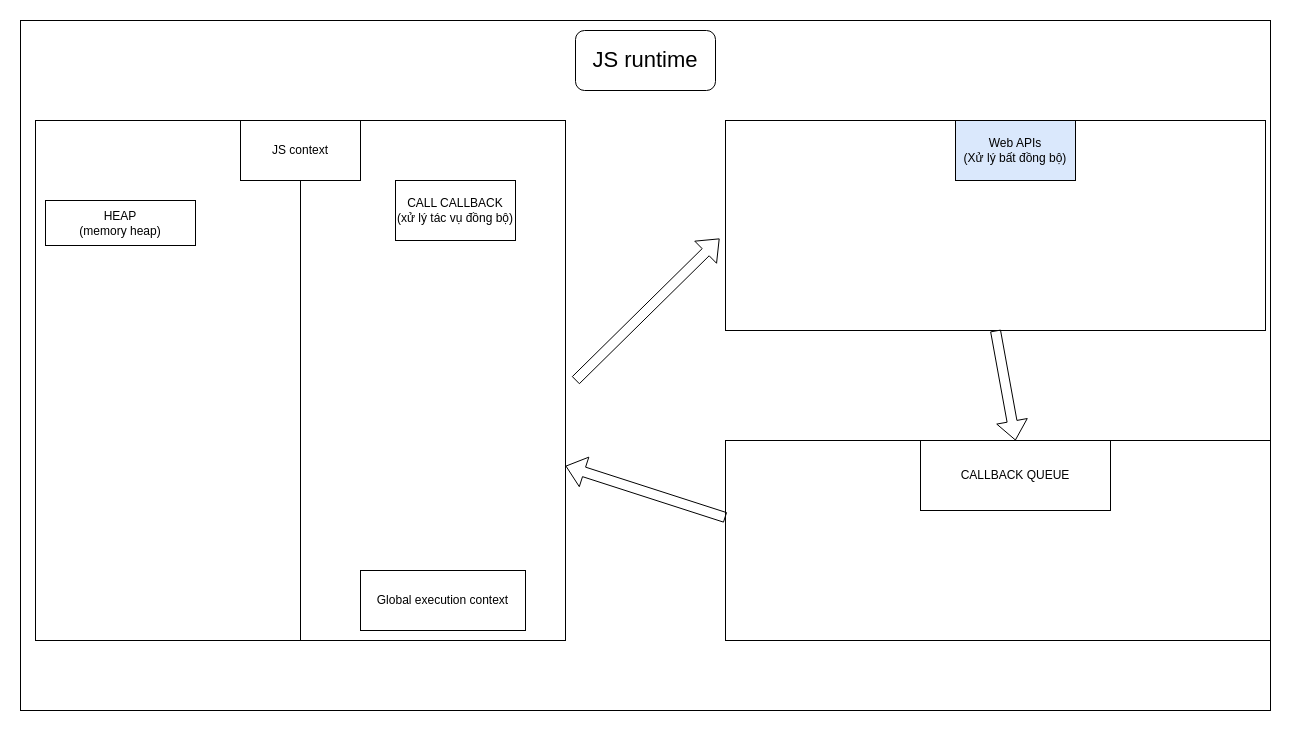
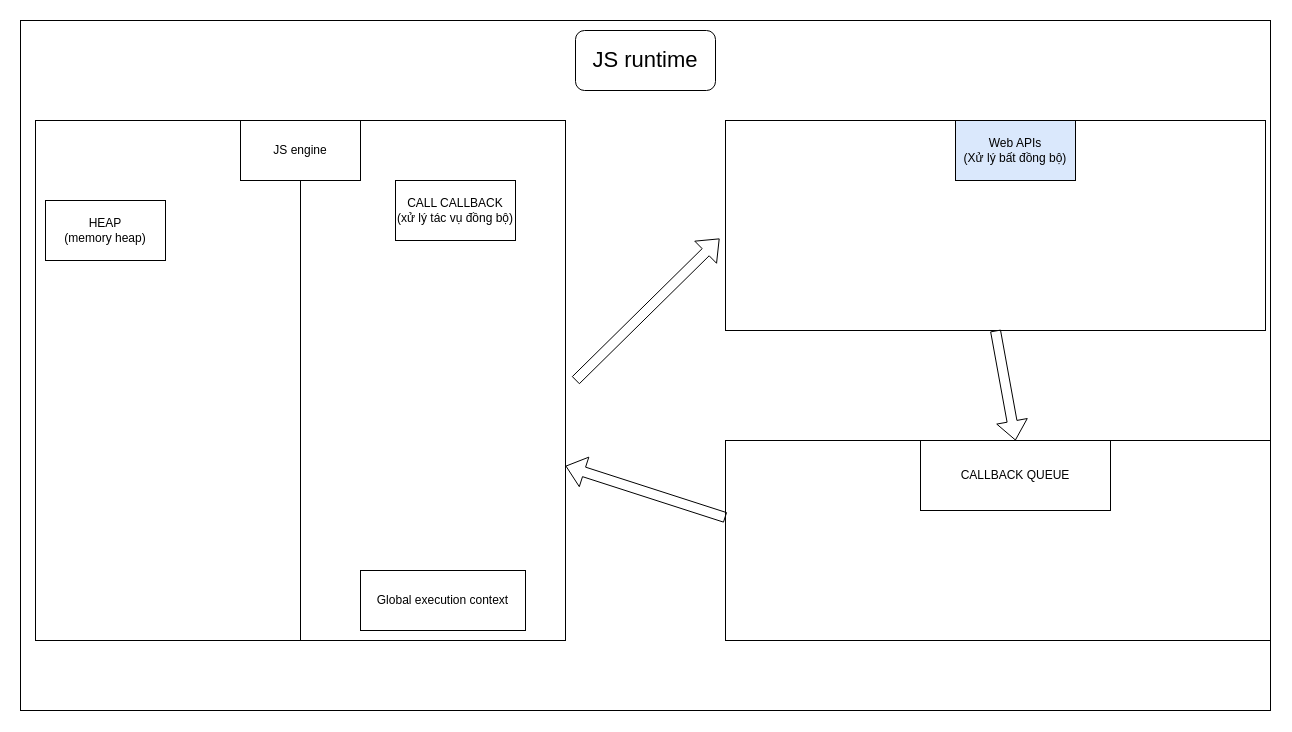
node "JS context": label "JS context" -> "JS engine"
node "HEAP (memory heap)": size 150x45 -> 120x60
